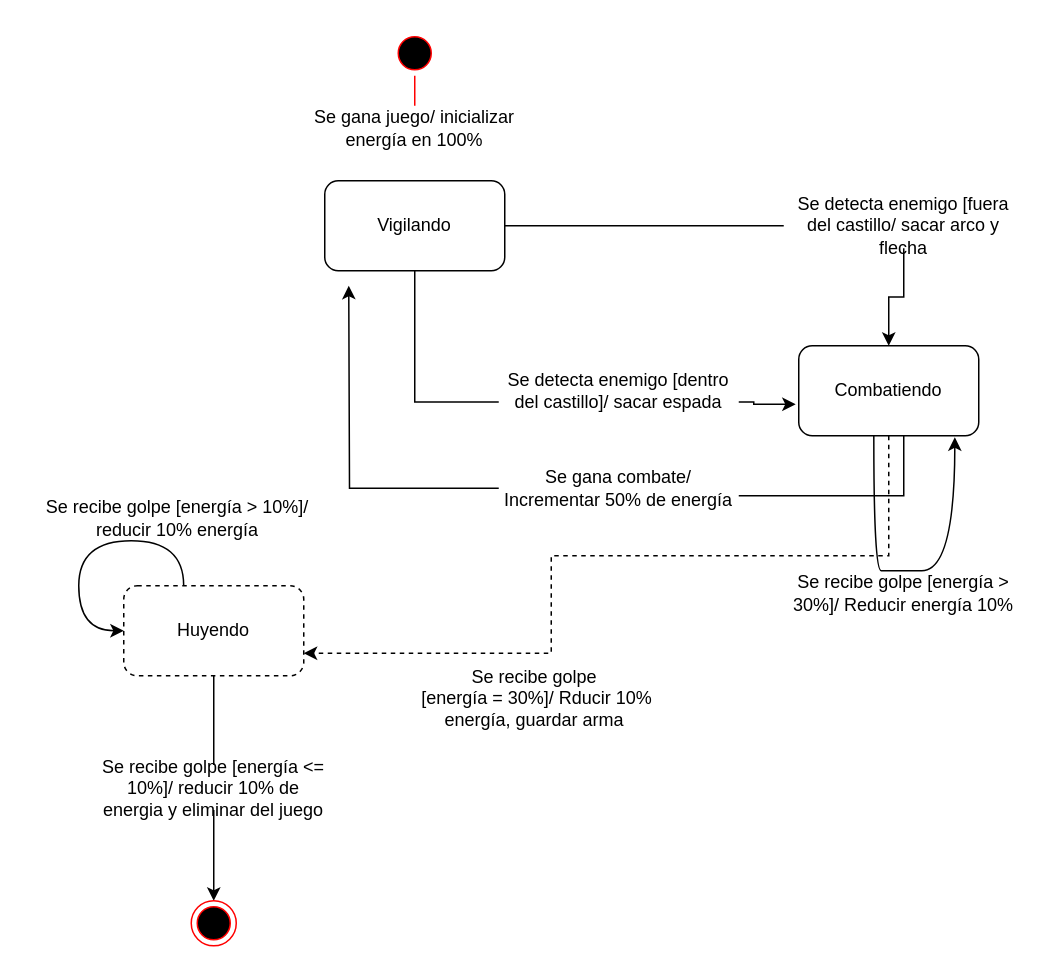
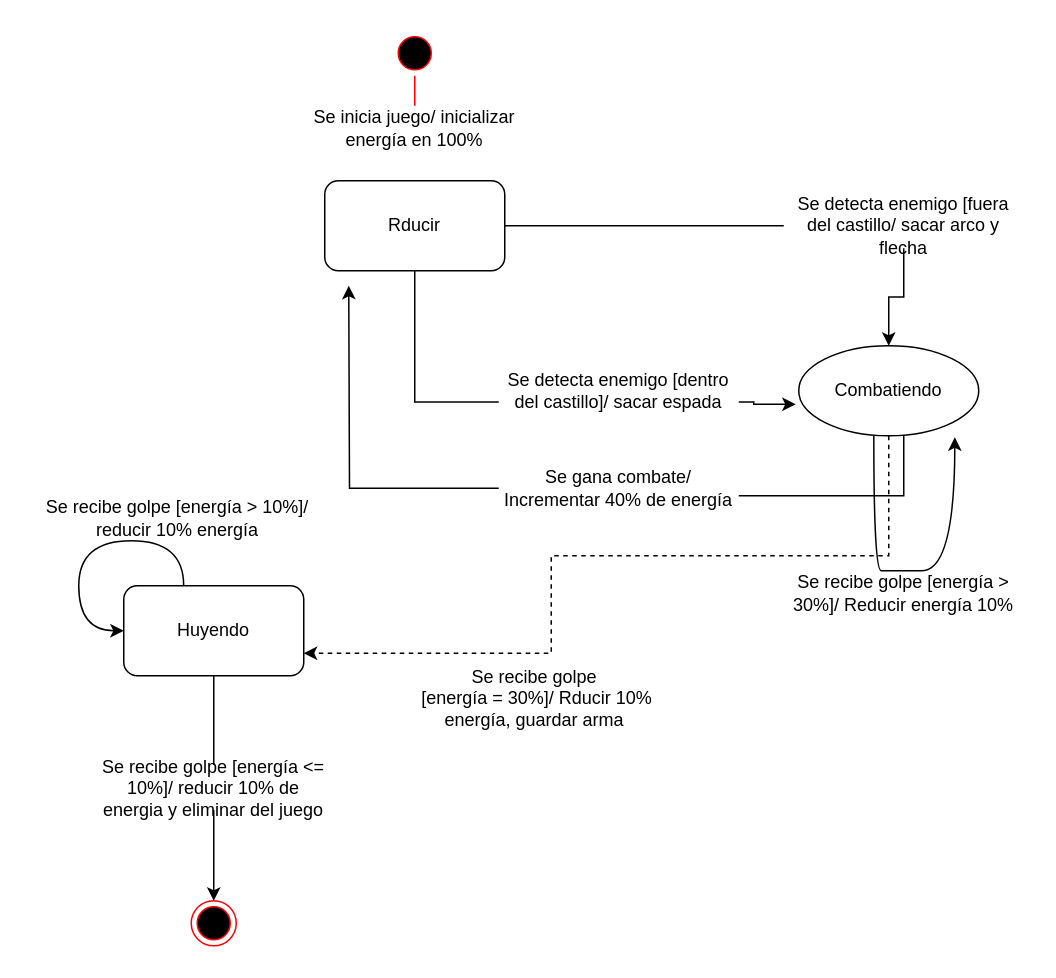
node "Se gana juego/ inicializar energía en 100%": label "Se gana juego/ inicializar energía en 100%" -> "Se inicia juego/ inicializar energía en 100%"
node "Vigilando": label "Vigilando" -> "Rducir"
node "Combatiendo": shape rounded rectangle -> ellipse
node "Se gana combate/ Incrementar 50% de energía": label "Se gana combate/ Incrementar 50% de energía" -> "Se gana combate/ Incrementar 40% de energía"
node "Huyendo": style dashed -> solid
